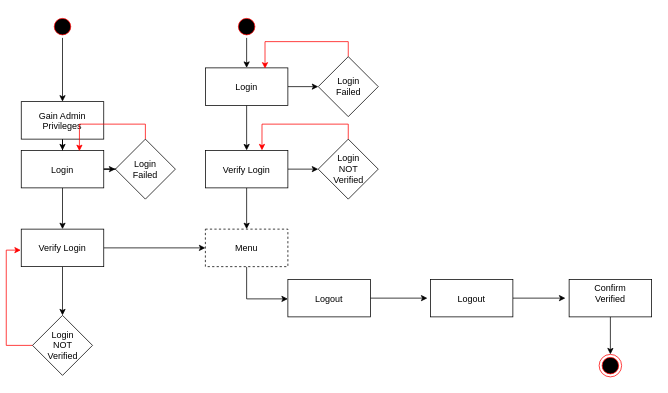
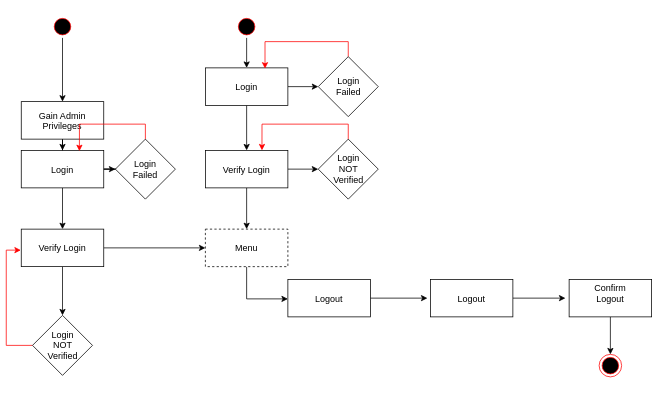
node "Confirm Verified": label "Confirm Verified" -> "Confirm Logout"
